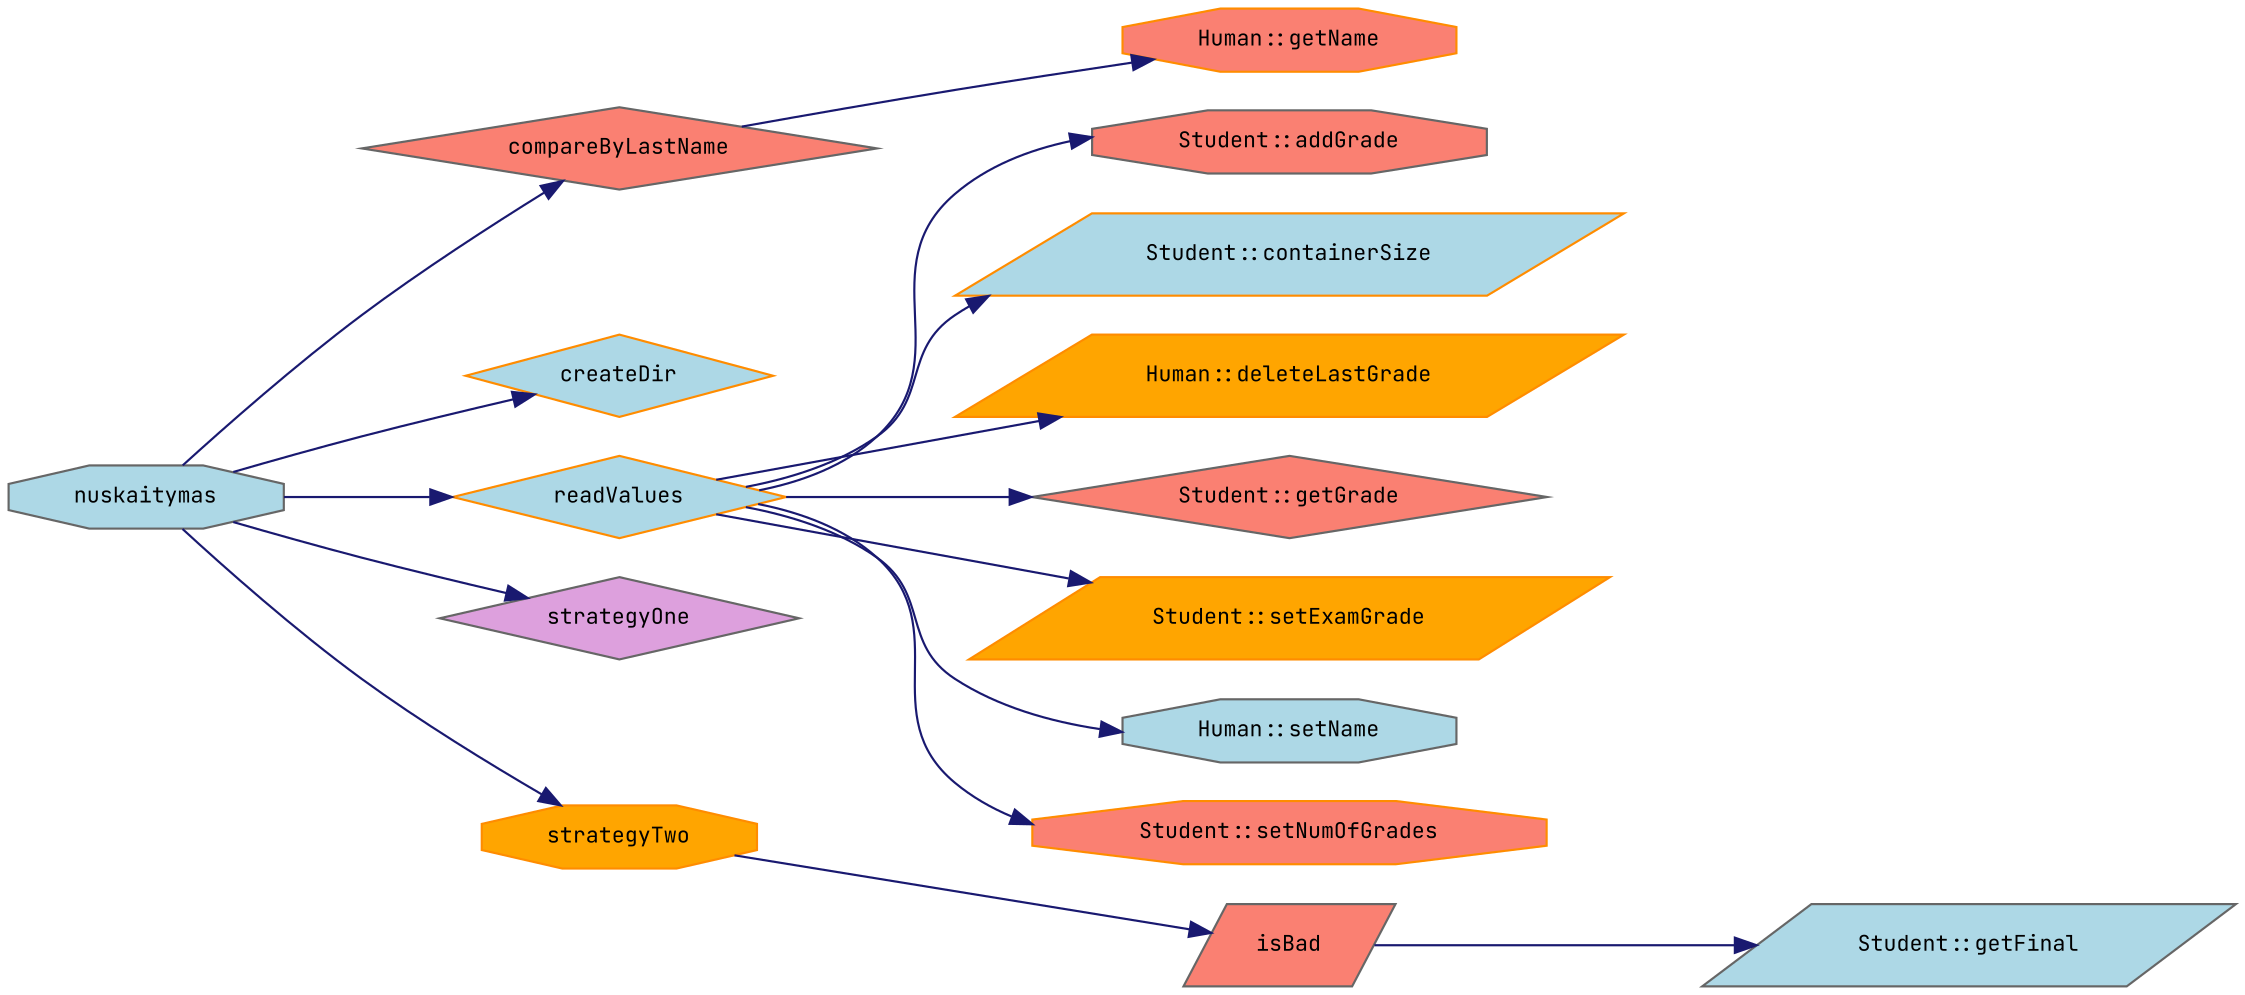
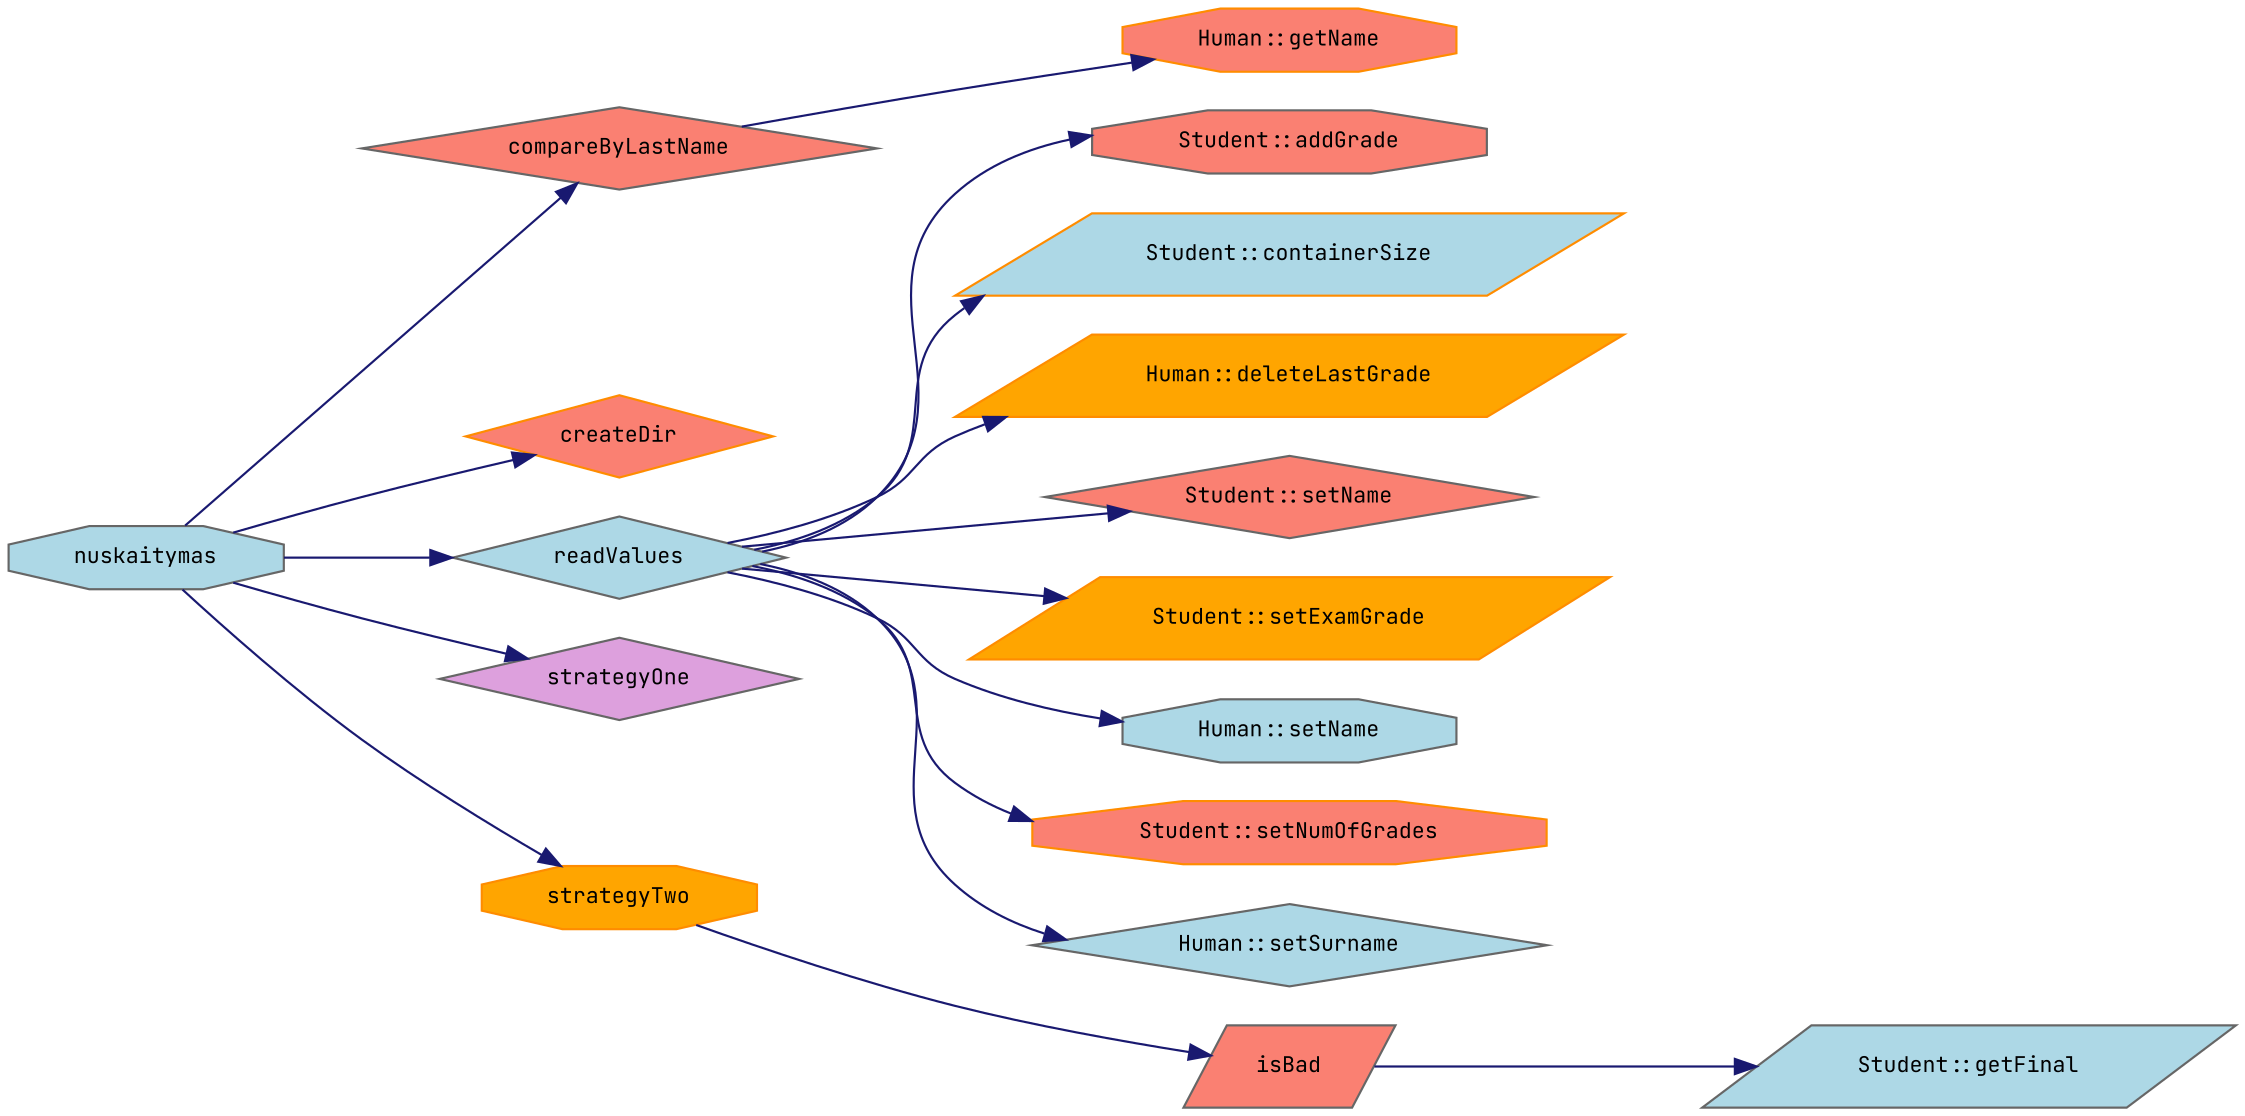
node "createDir": fillcolor lightblue -> salmon
node "readValues": color darkorange -> gray40
node "Student::getGrade": label "Student::getGrade" -> "Student::setName"
node "Human::setSurname": added
